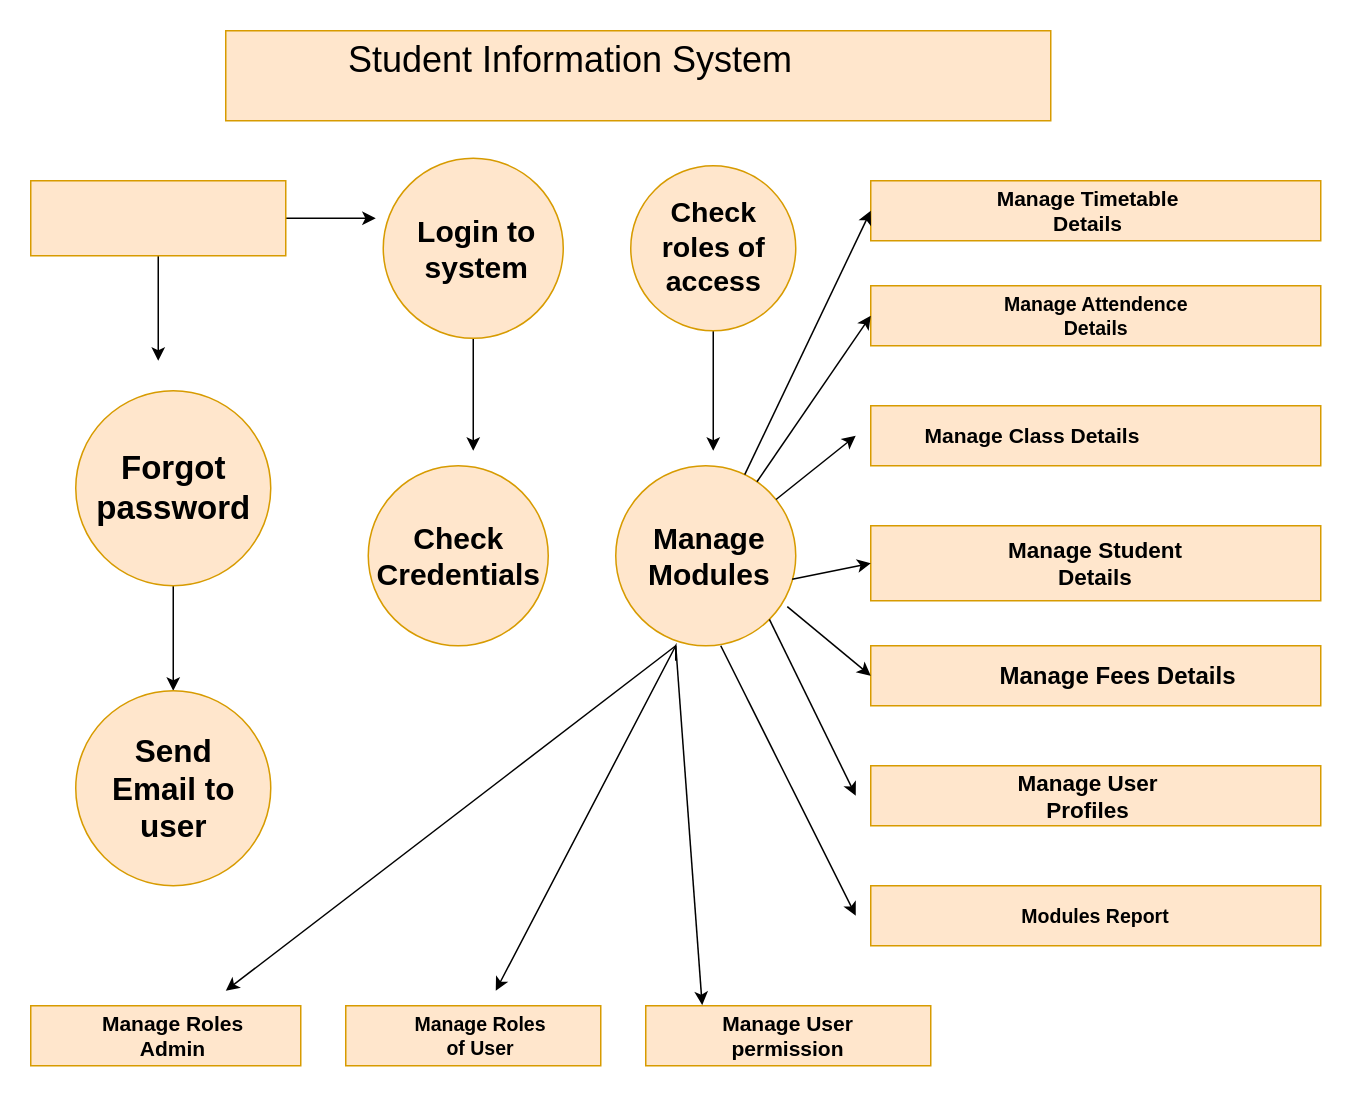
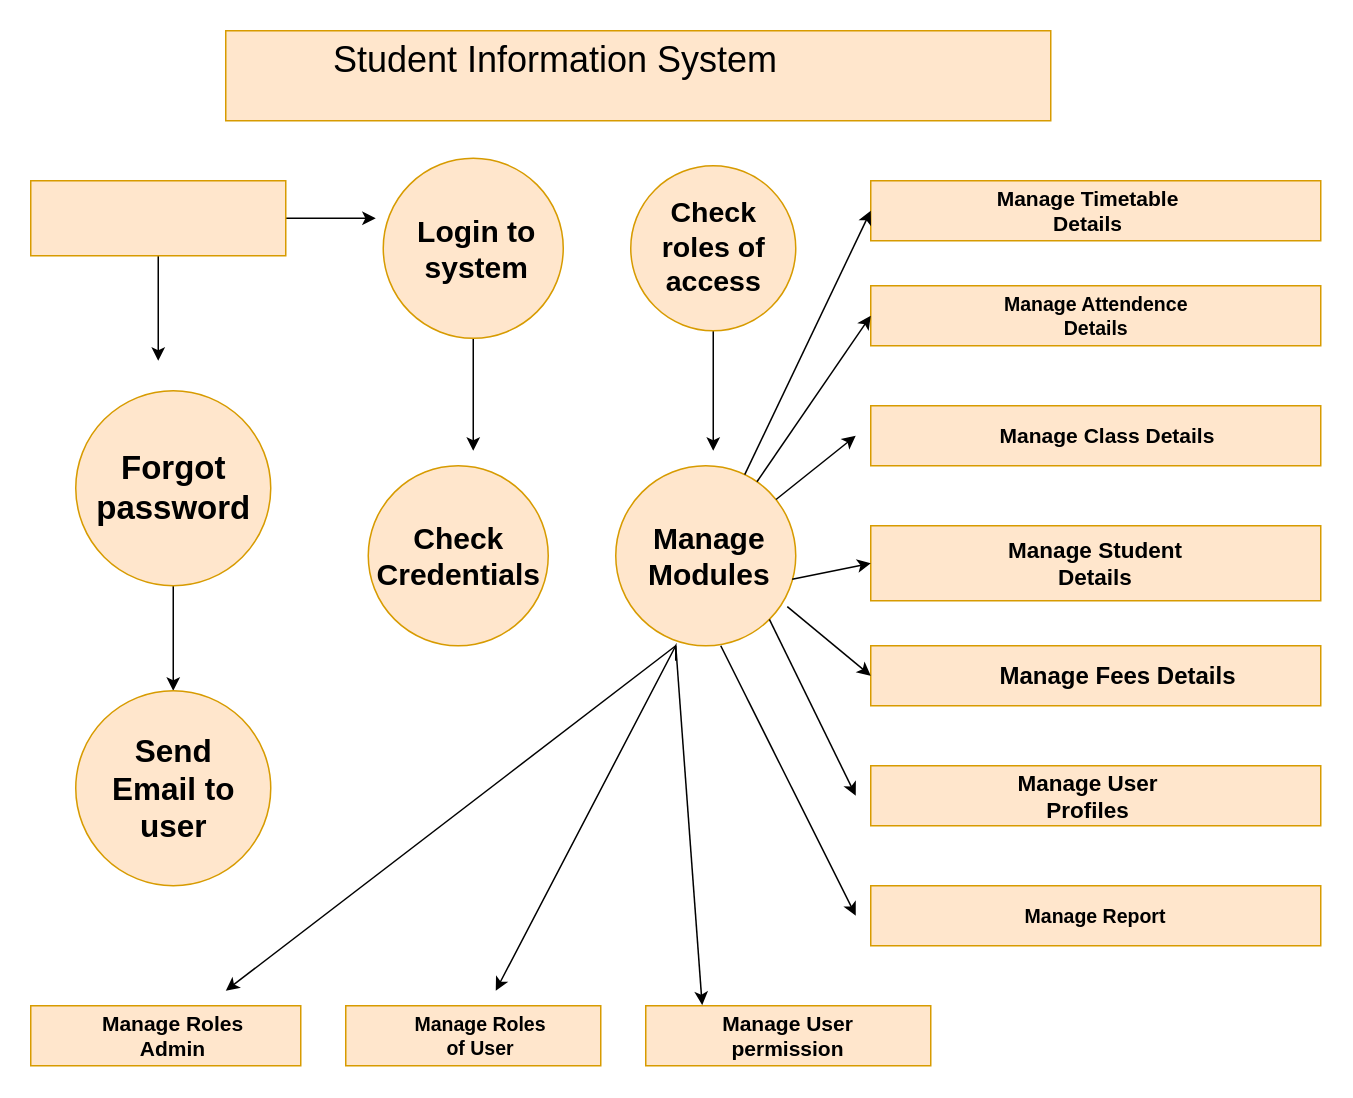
node "Student Information System": moved (571, 61) -> (556, 61)
node "Manage Class Details": moved (1032, 436) -> (1107, 436)
node "Modules Report": label "Modules Report" -> "Manage Report"
